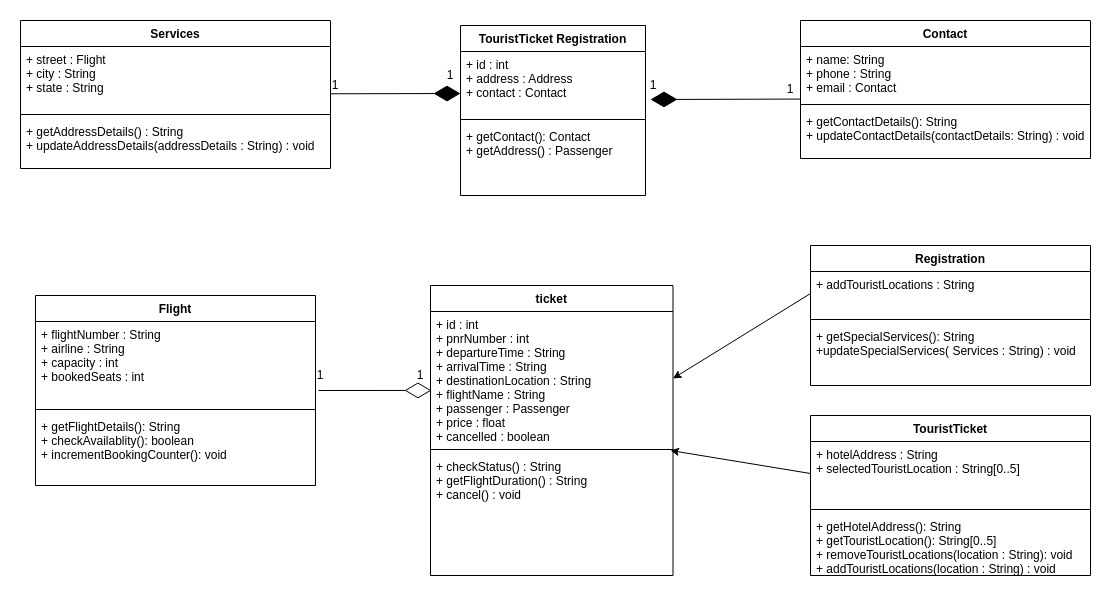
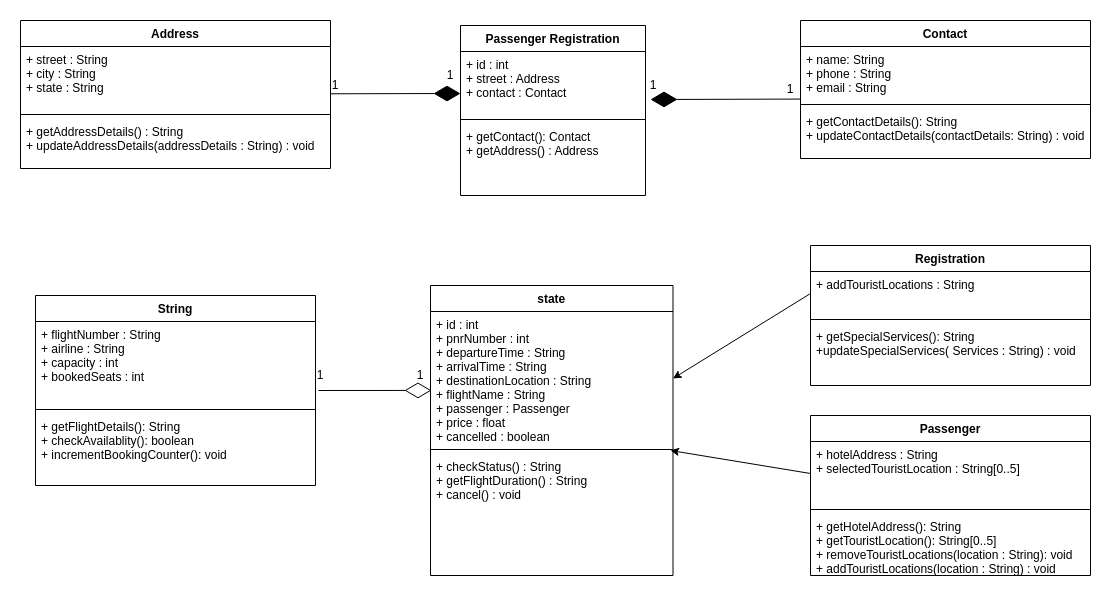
node "Services": label "Services" -> "Address"
node "TouristTicket Registration": label "TouristTicket Registration" -> "Passenger Registration"
node "+ street : Flight + city : String + state : String": label "+ street : Flight + city : String + state : String" -> "+ street : String + city : String + state : String"
node "+ name: String + phone : String + email : Contact": label "+ name: String + phone : String + email : Contact" -> "+ name: String + phone : String + email : String"
node "+ id : int + address : Address + contact : Contact": label "+ id : int + address : Address + contact : Contact" -> "+ id : int + street : Address + contact : Contact"
node "+ getContact(): Contact + getAddress() : Passenger": label "+ getContact(): Contact + getAddress() : Passenger" -> "+ getContact(): Contact + getAddress() : Address"
node "ticket": label "ticket" -> "state"
node "Flight": label "Flight" -> "String"
node "TouristTicket": label "TouristTicket" -> "Passenger"
